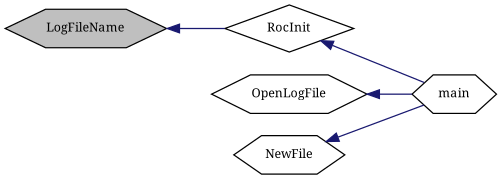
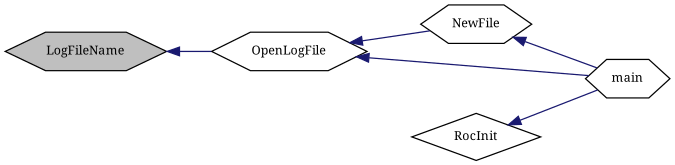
edge "RocInit" -> "LogFileName": now "OpenLogFile" -> "LogFileName"
edge "NewFile" -> "OpenLogFile": added
